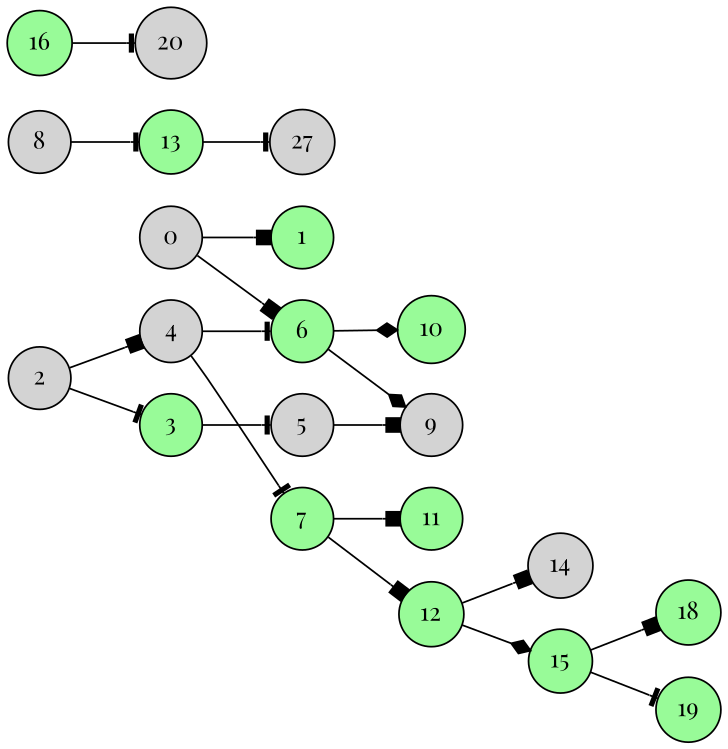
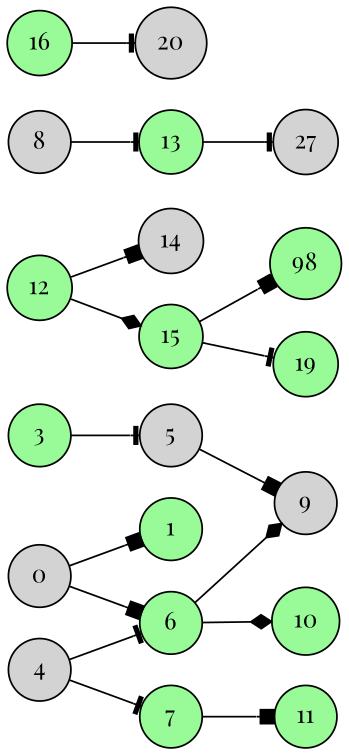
node "2": removed
edge "7" -> "12": removed
node "18": label "18" -> "98"
